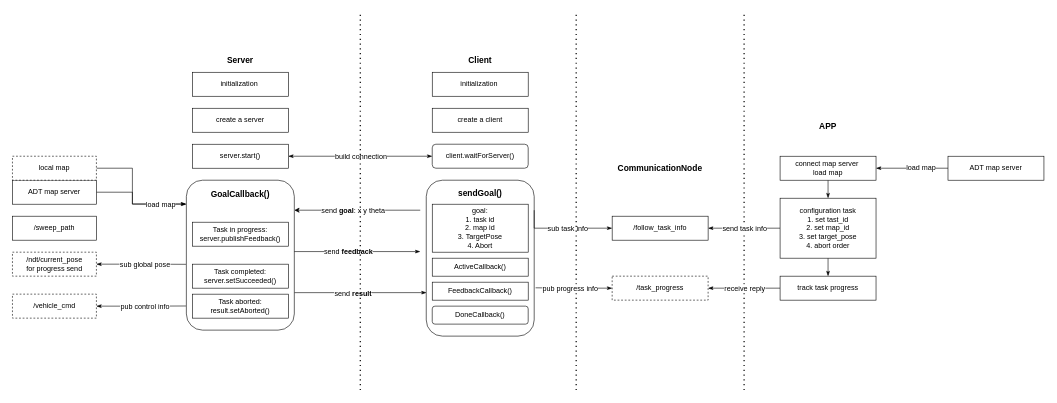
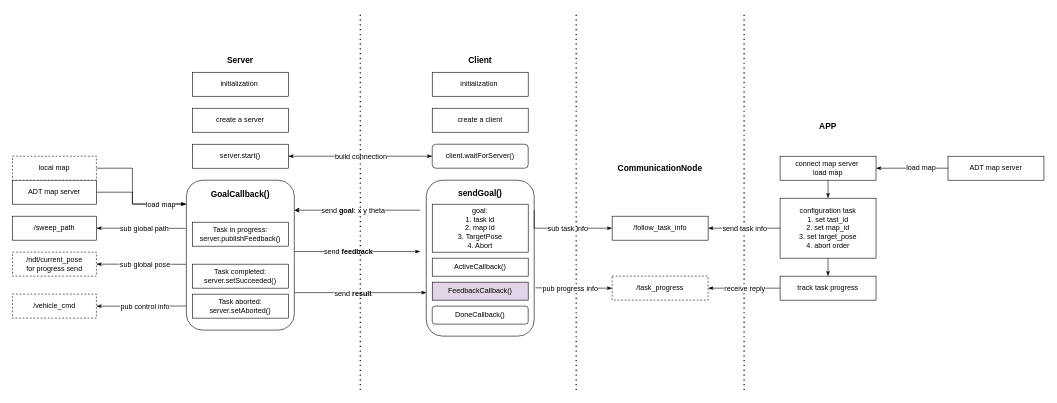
edge "GoalCallback()" -> "/sweep_path": added, label "sub global path"
node "FeedbackCallback()": fillcolor #ffffff -> #e1d5e7
node "Task aborted: result.setAborted()": label "Task aborted: result.setAborted()" -> "Task aborted: server.setAborted()"
